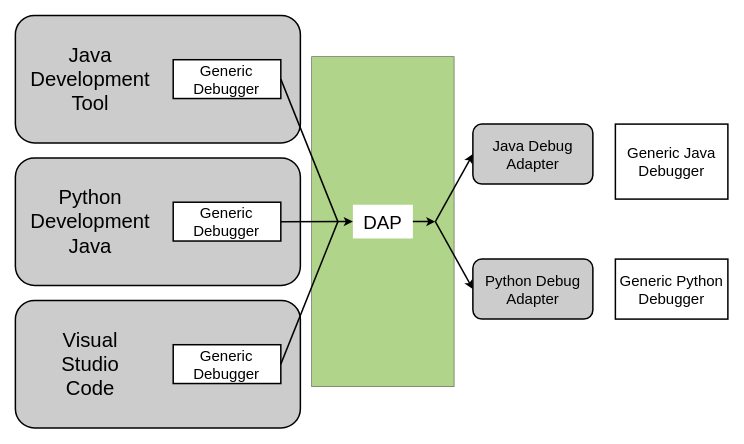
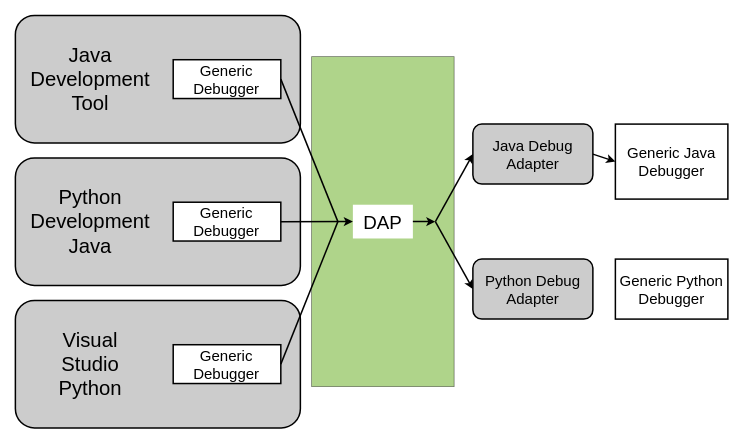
edge "Java Debug Adapter" -> "Generic Java Debugger": added
node "Visual Studio Code": label "Visual Studio Code" -> "Visual Studio Python"
